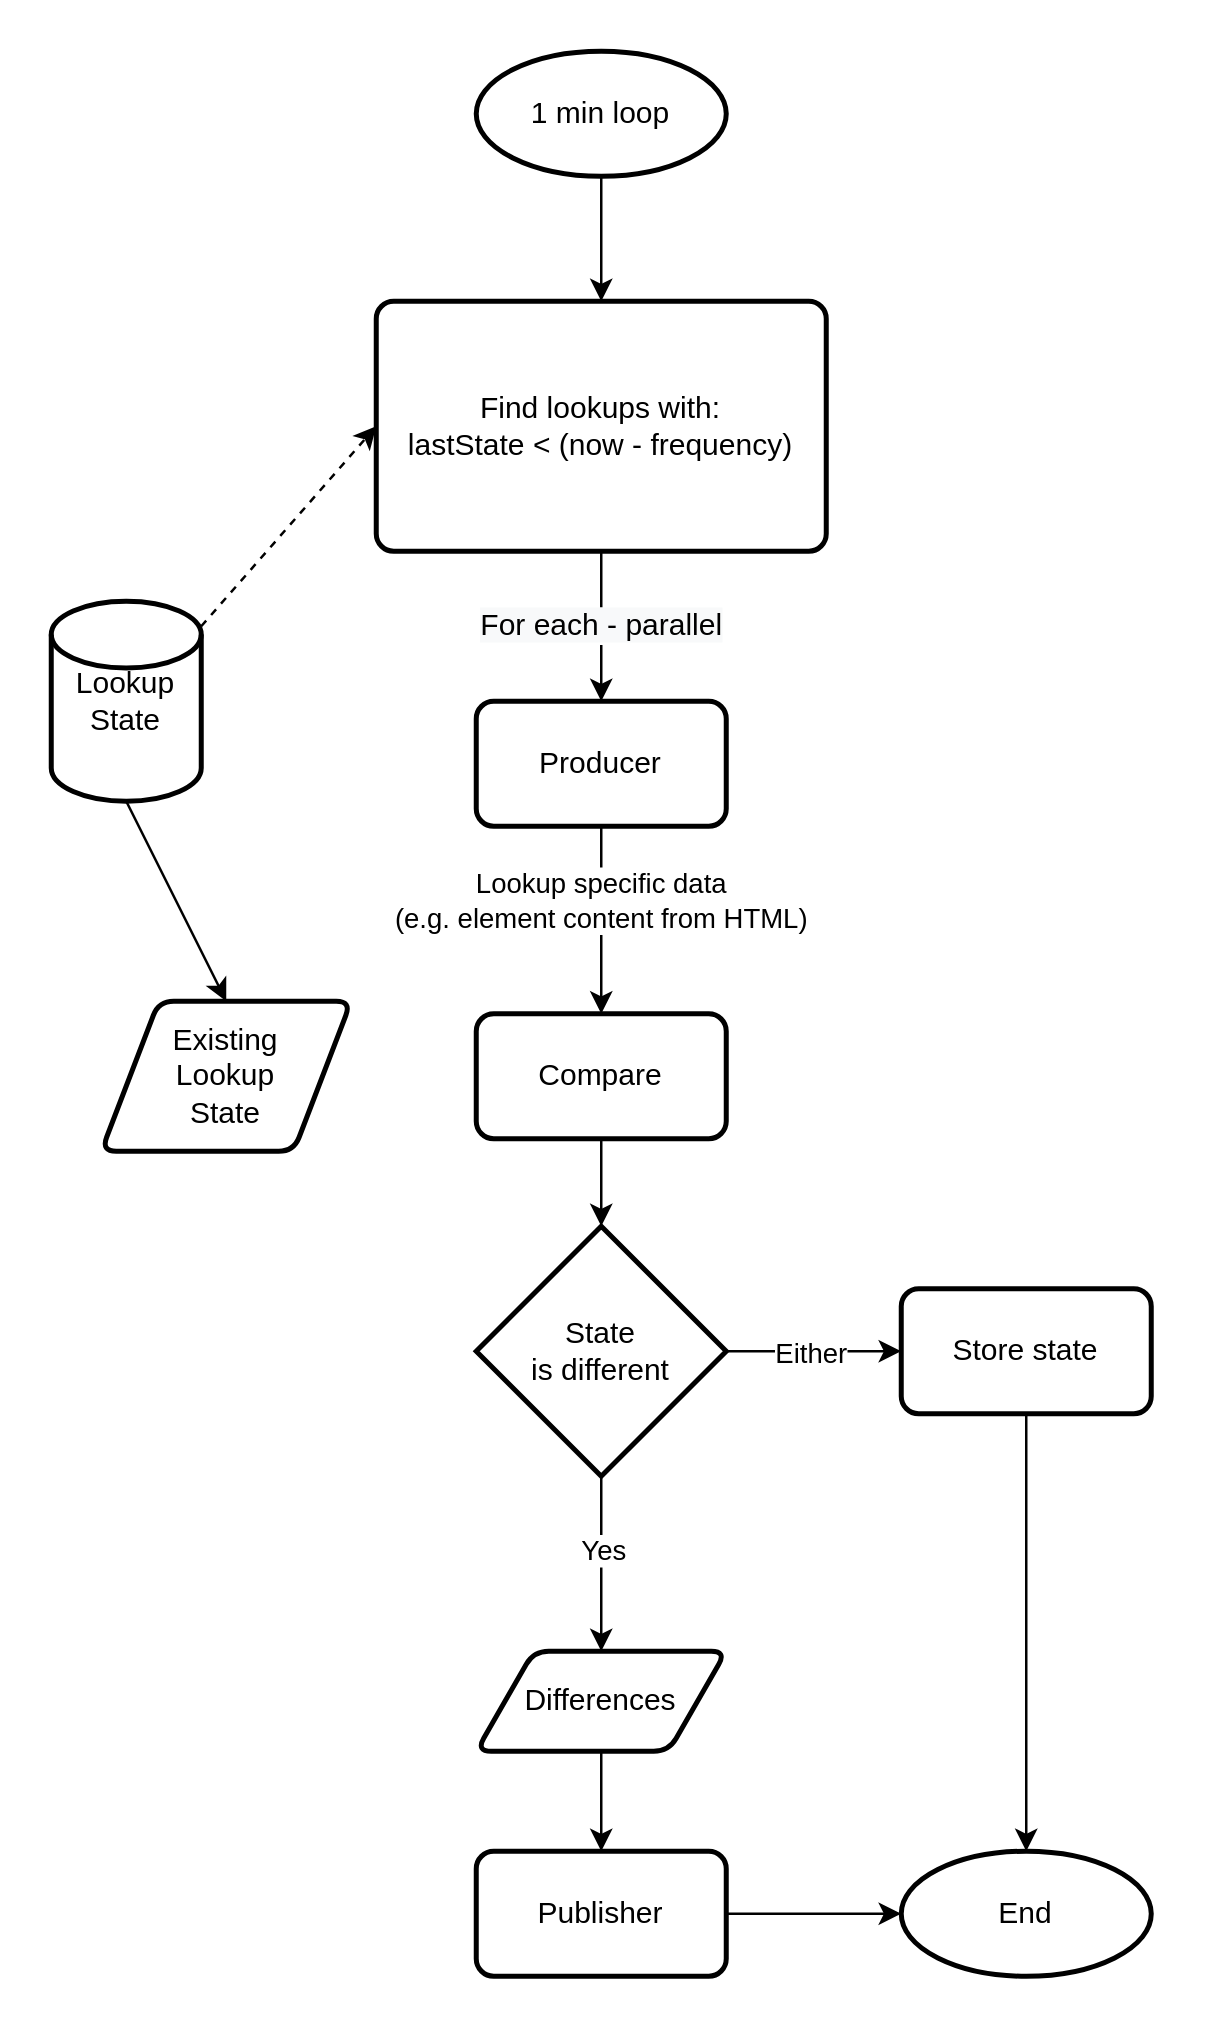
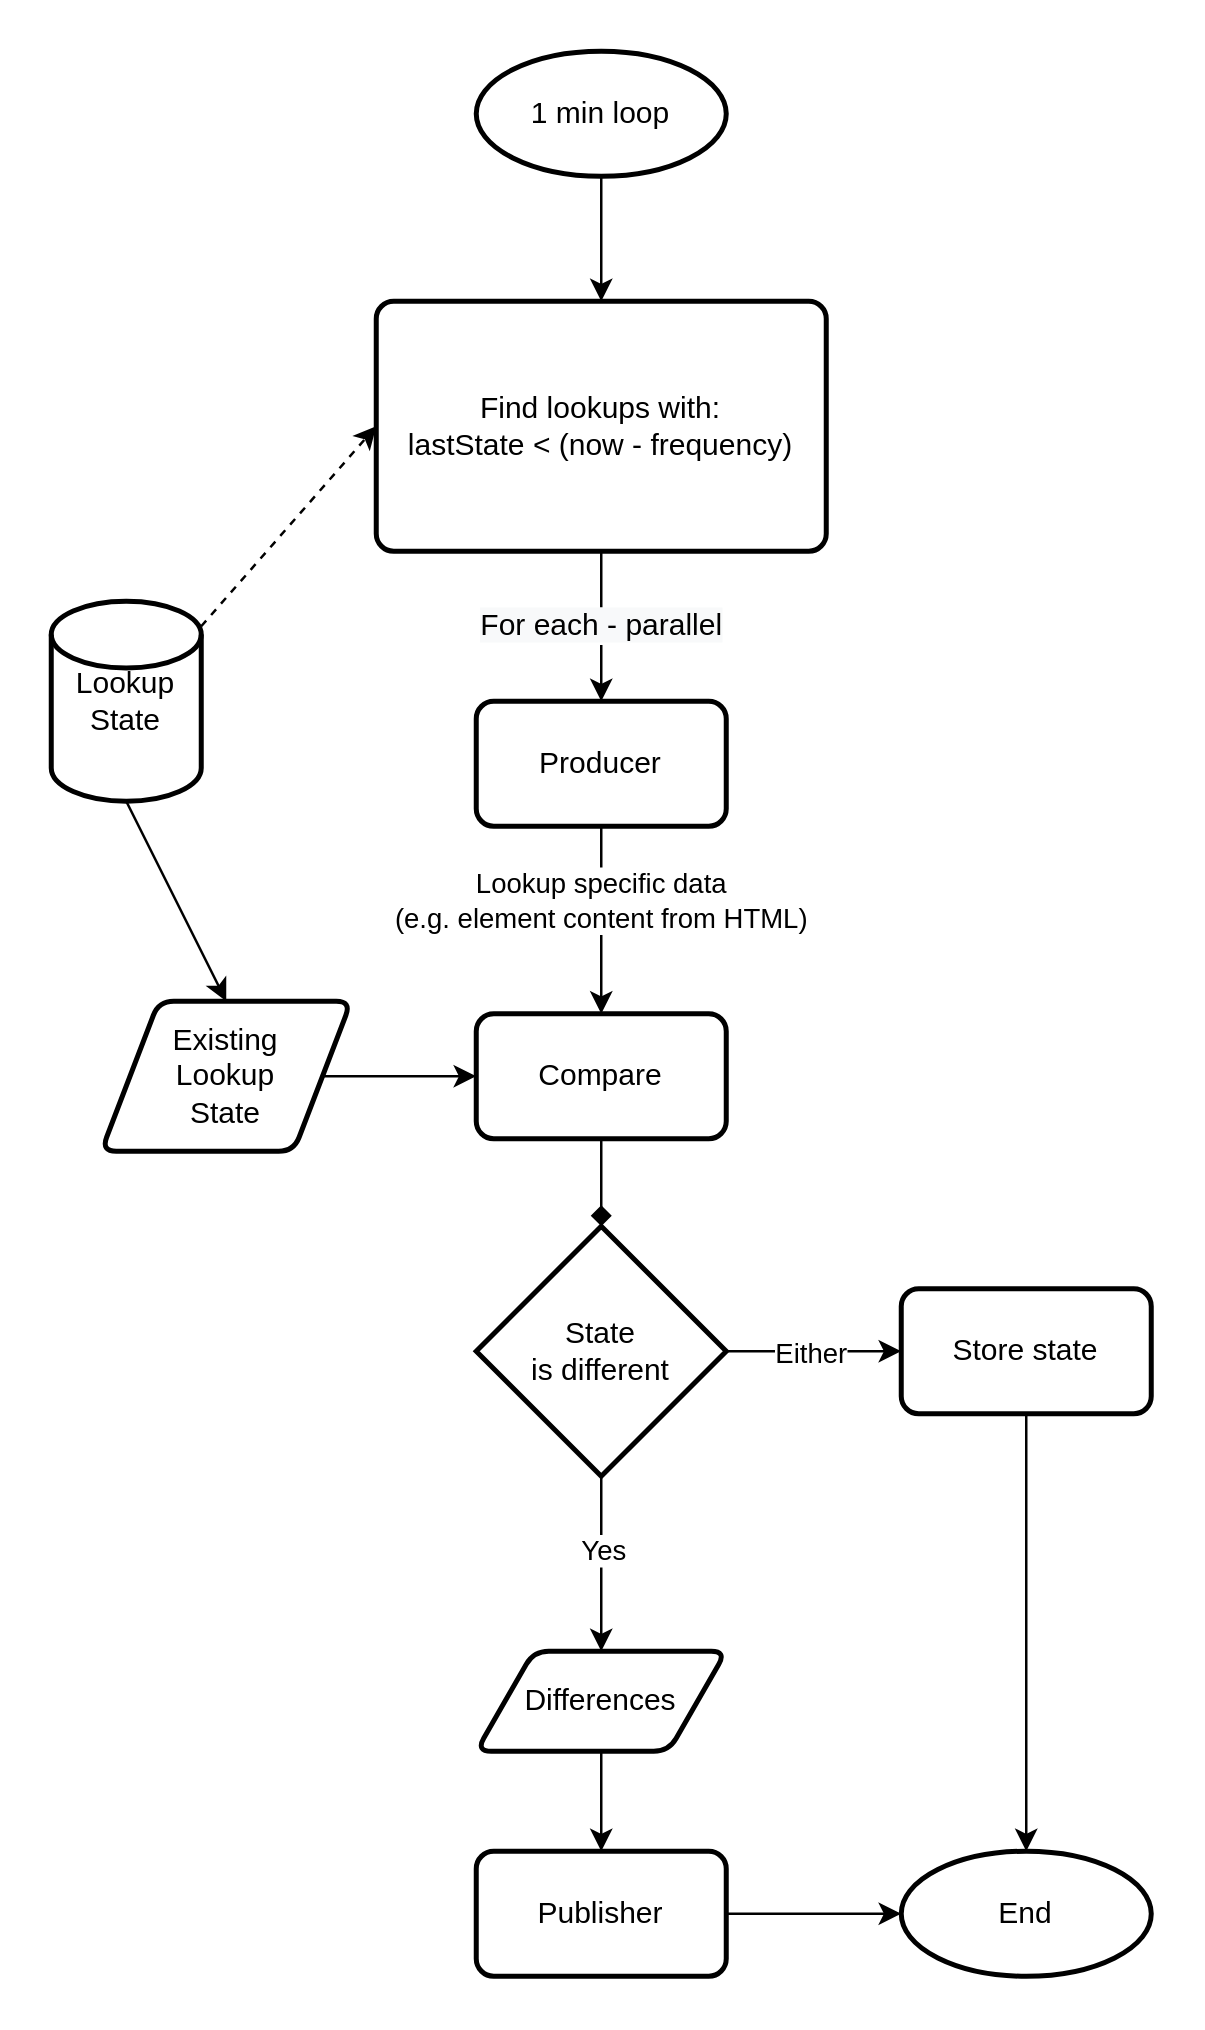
edge "Existing Lookup State" -> "Compare": added
edge "Compare" -> "State is different": arrowhead classic -> diamond
